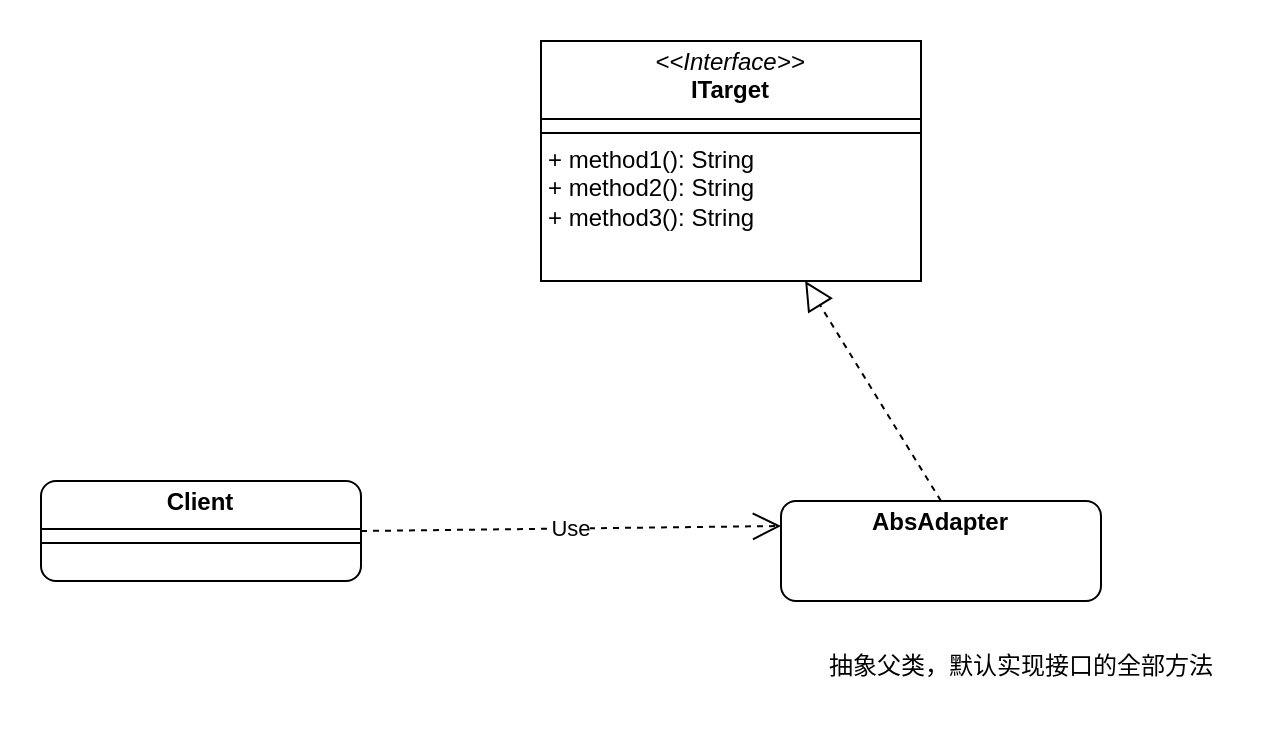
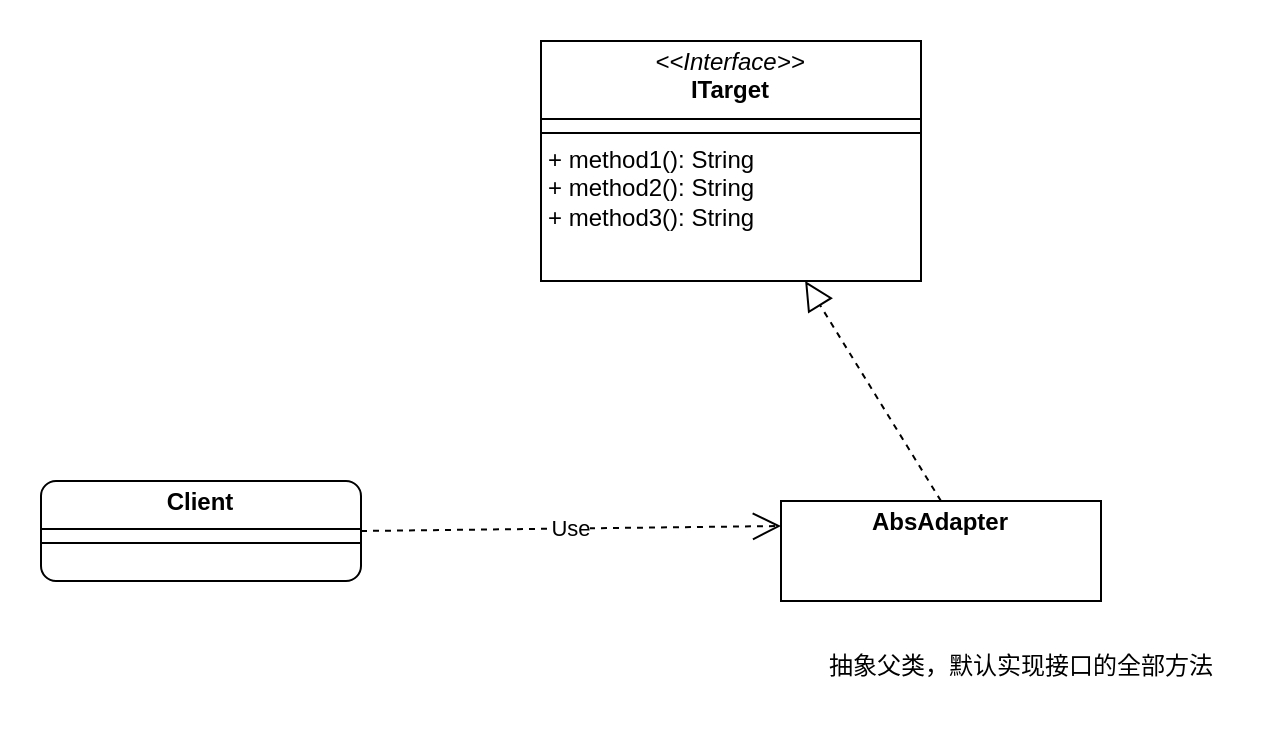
node "AbsAdapter": shape rounded rectangle -> rectangle
